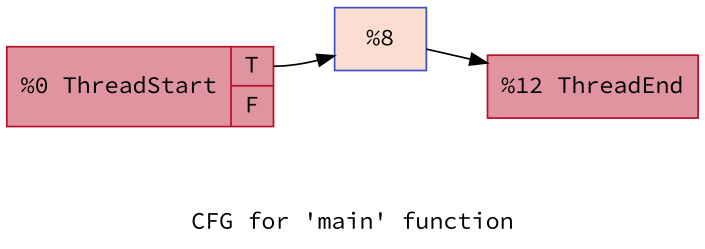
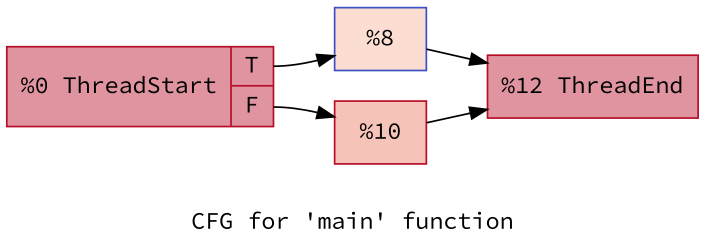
node "%10": added
